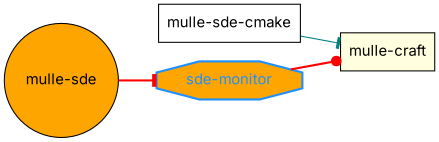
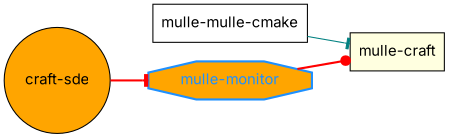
node "mulle-sde-cmake": label "mulle-sde-cmake" -> "mulle-mulle-cmake"
node "mulle-sde": label "mulle-sde" -> "craft-sde"
node "sde-monitor": label "sde-monitor" -> "mulle-monitor"
